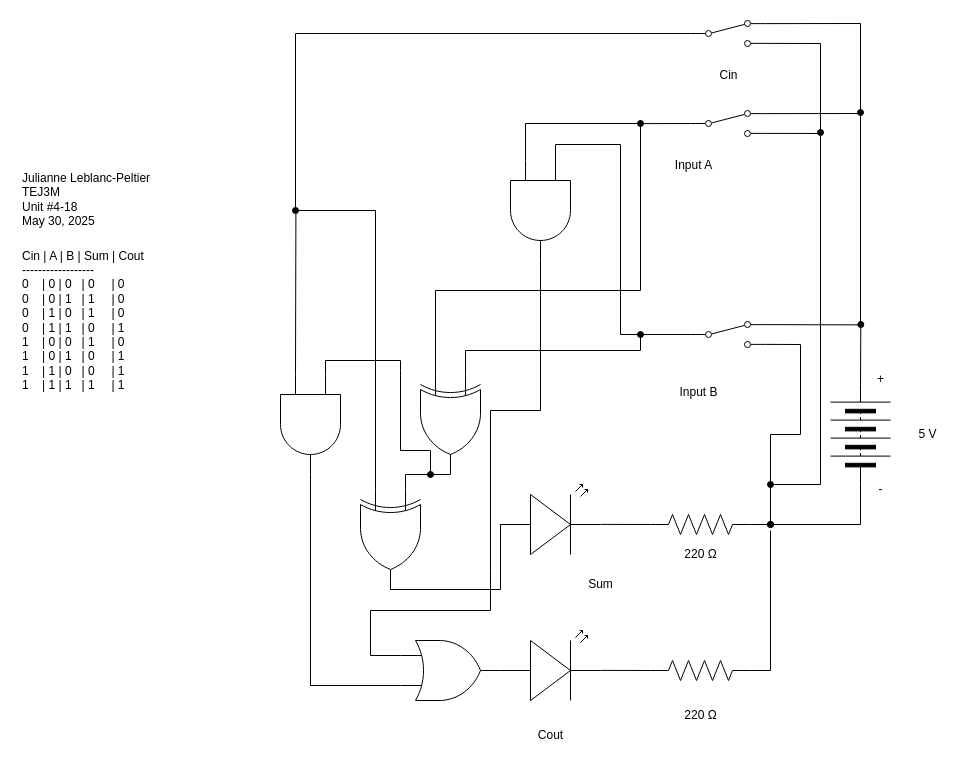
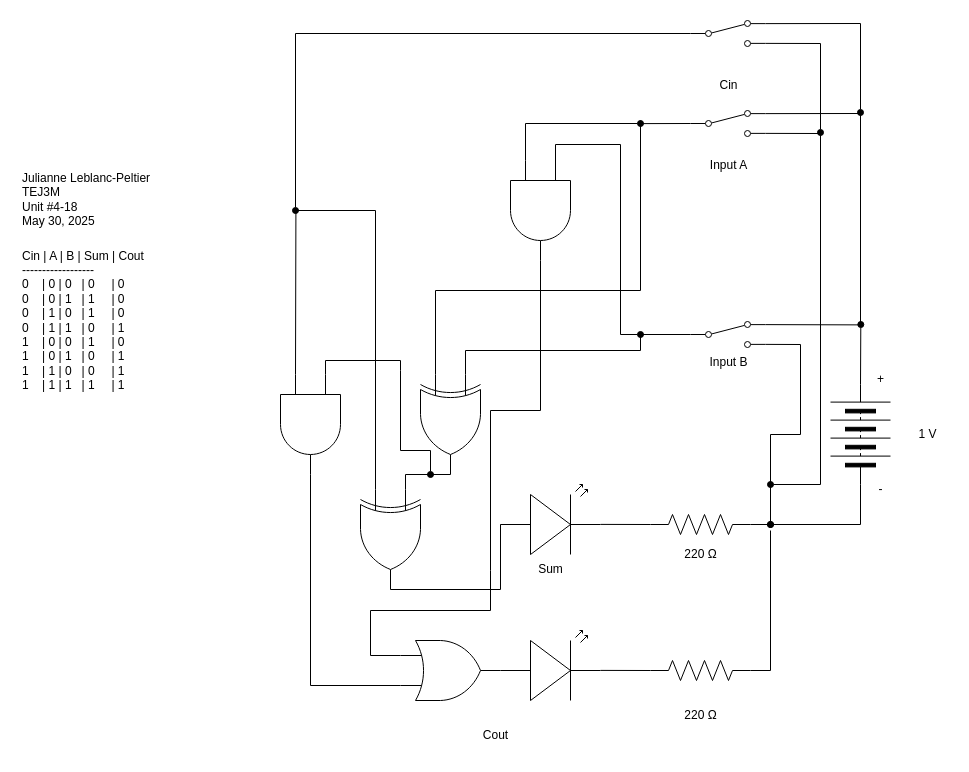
node "Cin": moved (728, 76) -> (728, 86)
node "Input A": moved (693, 166) -> (728, 166)
node "Input B": moved (698, 393) -> (728, 363)
node "5 V": label "5 V" -> "1 V"
node "Sum": moved (601, 585) -> (551, 570)
node "Cout": moved (551, 736) -> (496, 736)
